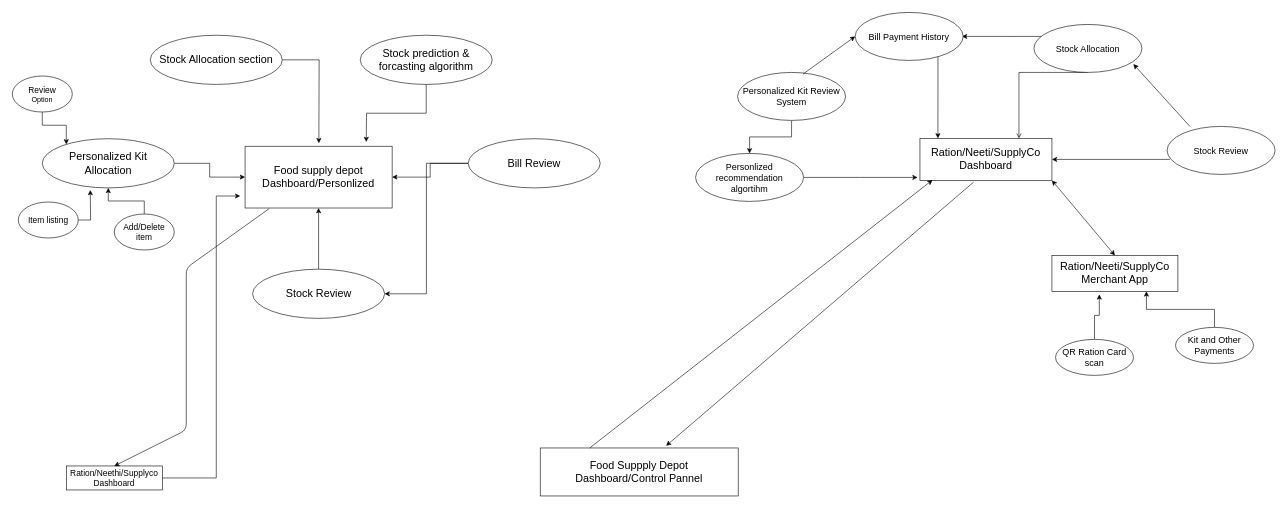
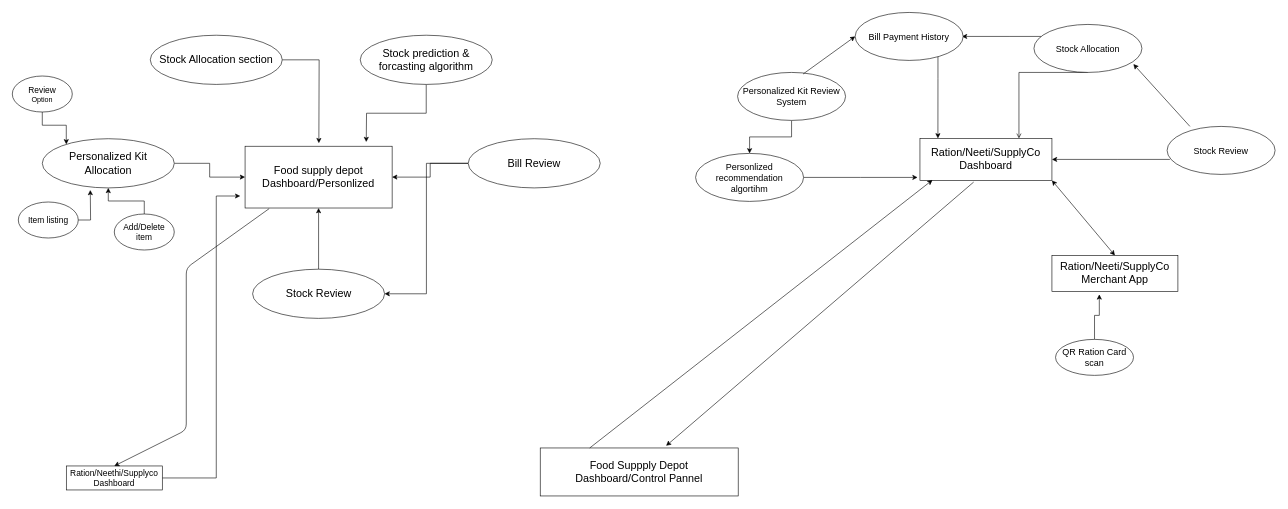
edge "Kit and Other Payments" -> "Ration/Neeti/SupplyCoMerchant App": removed
node "Kit and Other Payments": removed
